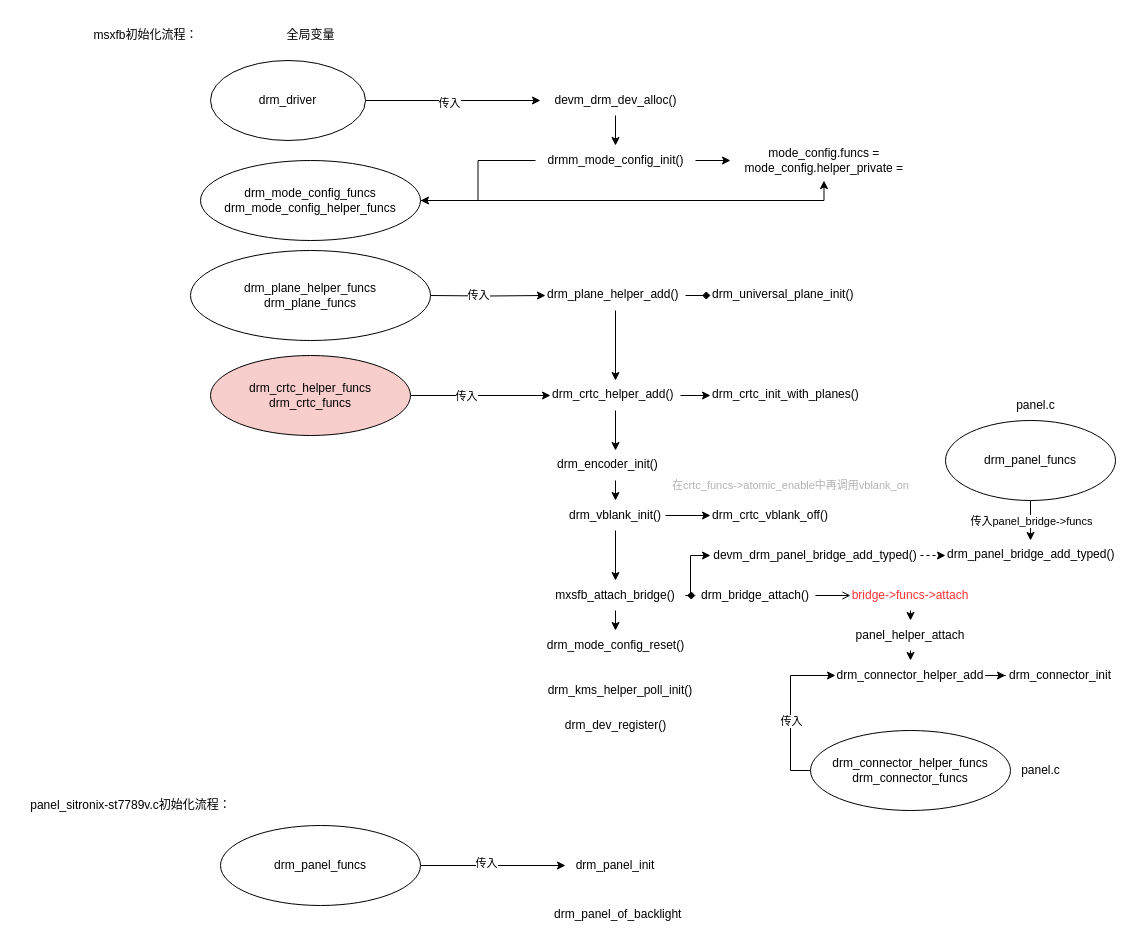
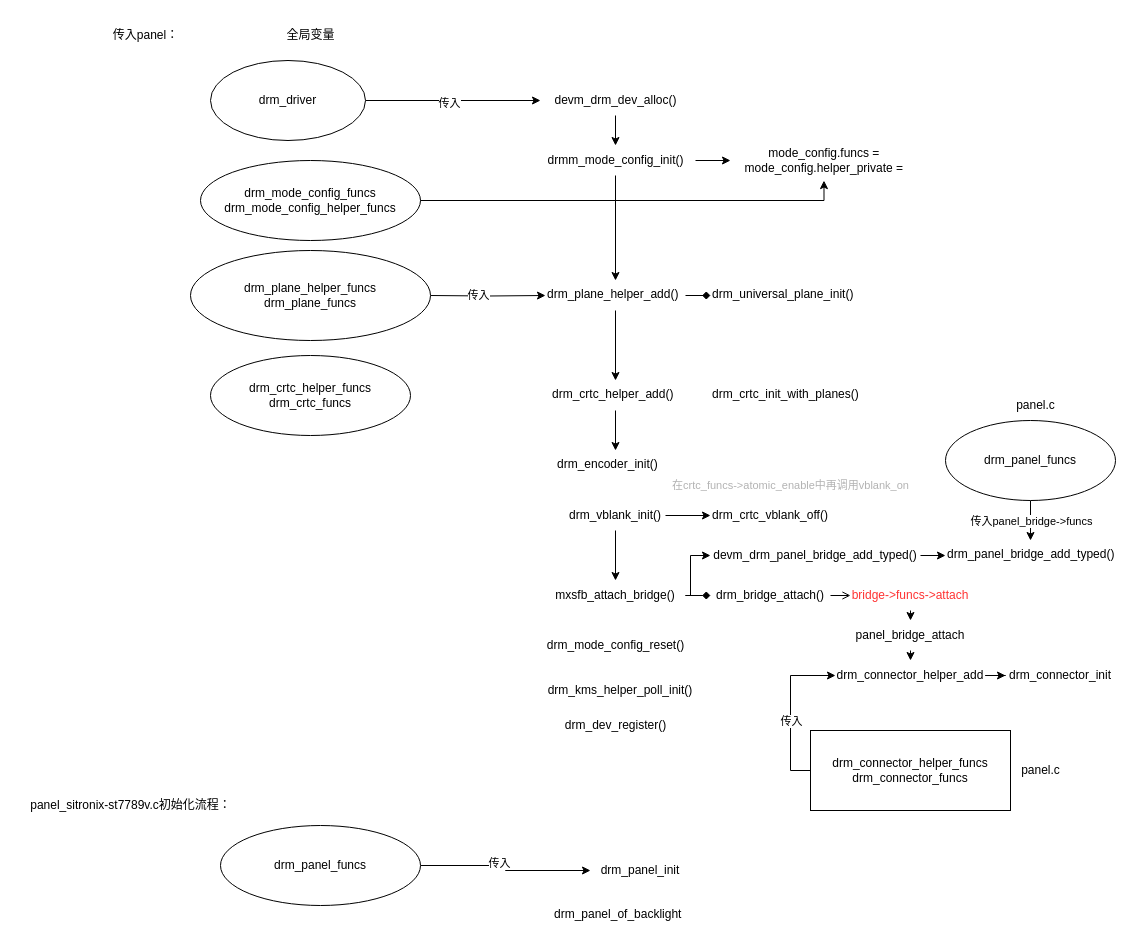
node "msxfb初始化流程：": label "msxfb初始化流程：" -> "传入panel："
edge "drmm_mode_config_init()" -> "drm_mode_config_funcs drm_mode_config_helper_funcs": now "drmm_mode_config_init()" -> "drm_plane_helper_add()"
node "drm_crtc_helper_funcs drm_crtc_funcs": fillcolor #f8cecc -> #ffffff
edge "drm_crtc_helper_funcs drm_crtc_funcs" -> "drm_crtc_helper_add()": removed, label "传入"
edge "drm_crtc_helper_add()" -> "drm_crtc_init_with_planes()": removed
edge "drm_encoder_init()" -> "drm_vblank_init()": removed
edge "devm_drm_panel_bridge_add_typed()" -> "drm_panel_bridge_add_typed()": style dashed -> solid
node "drm_bridge_attach()": moved (756, 596) -> (771, 596)
edge "mxsfb_attach_bridge()" -> "drm_mode_config_reset()": removed
node "panel_helper_attach": label "panel_helper_attach" -> "panel_bridge_attach"
node "drm_connector_helper_funcs drm_connector_funcs": shape ellipse -> rectangle
node "drm_panel_init": moved (616, 866) -> (641, 871)
